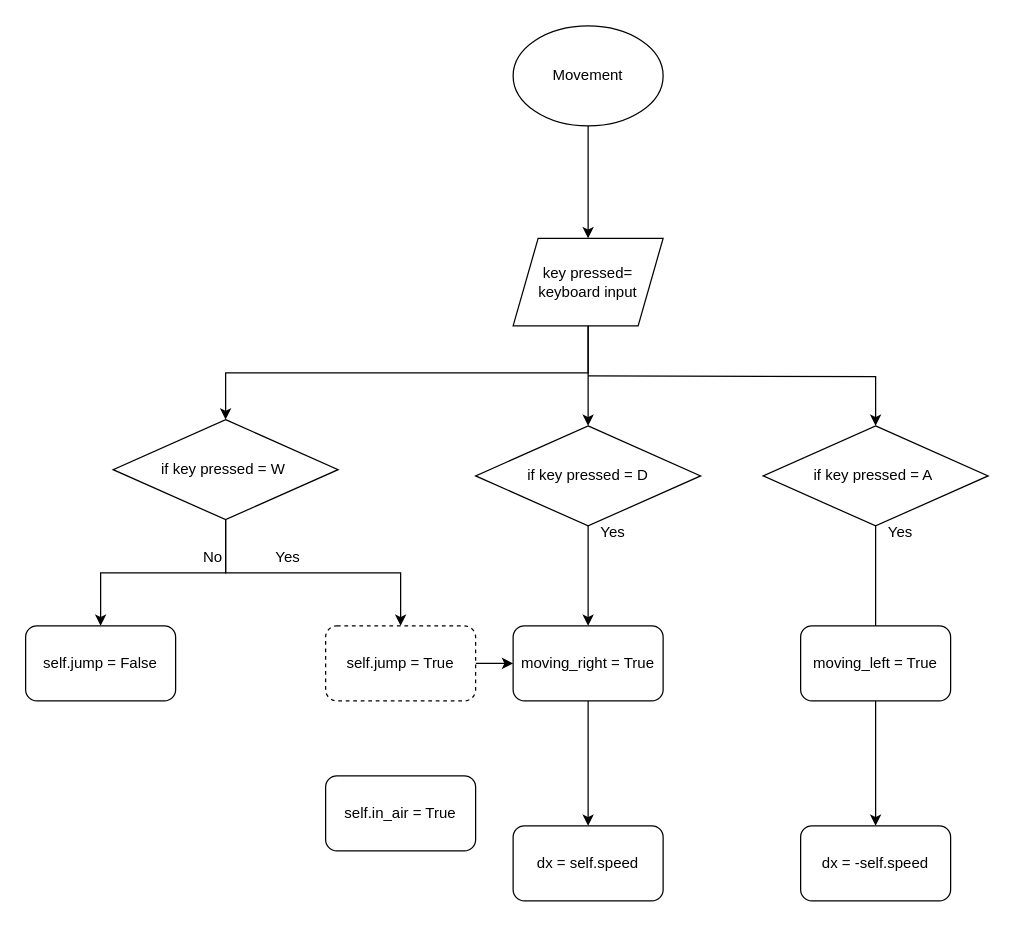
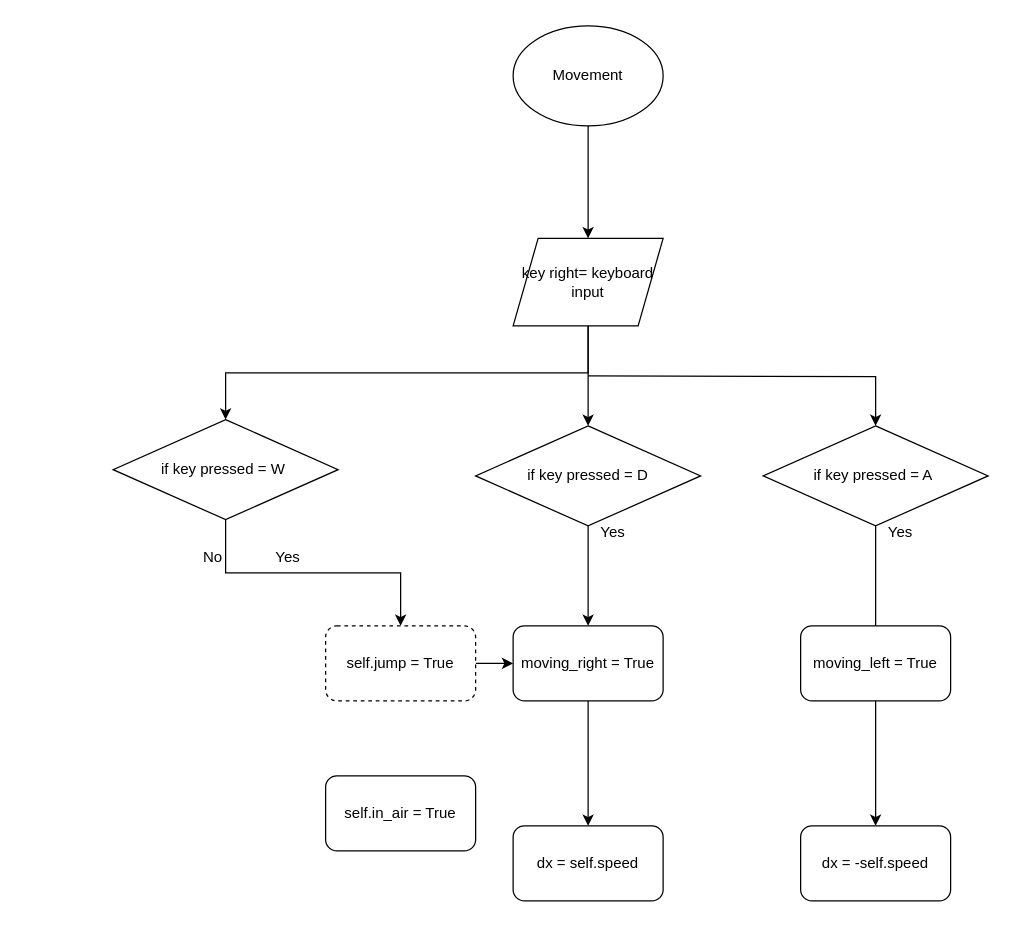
node "key pressed= keyboard input": label "key pressed= keyboard input" -> "key right= keyboard input"
edge "if key pressed = W" -> "self.jump = False": removed
node "self.jump = False": removed
